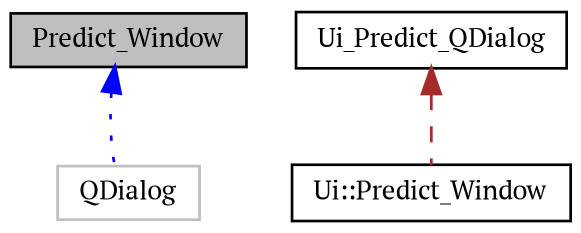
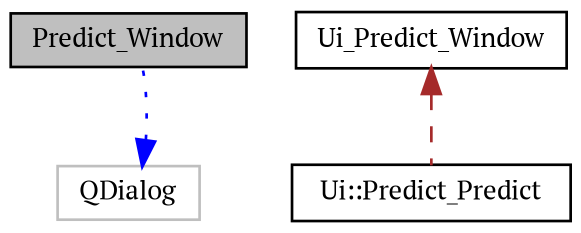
node "Ui_Predict_QDialog": label "Ui_Predict_QDialog" -> "Ui_Predict_Window"
edge "QDialog" -> "Predict_Window": reversed
node "Ui::Predict_Window": label "Ui::Predict_Window" -> "Ui::Predict_Predict"
